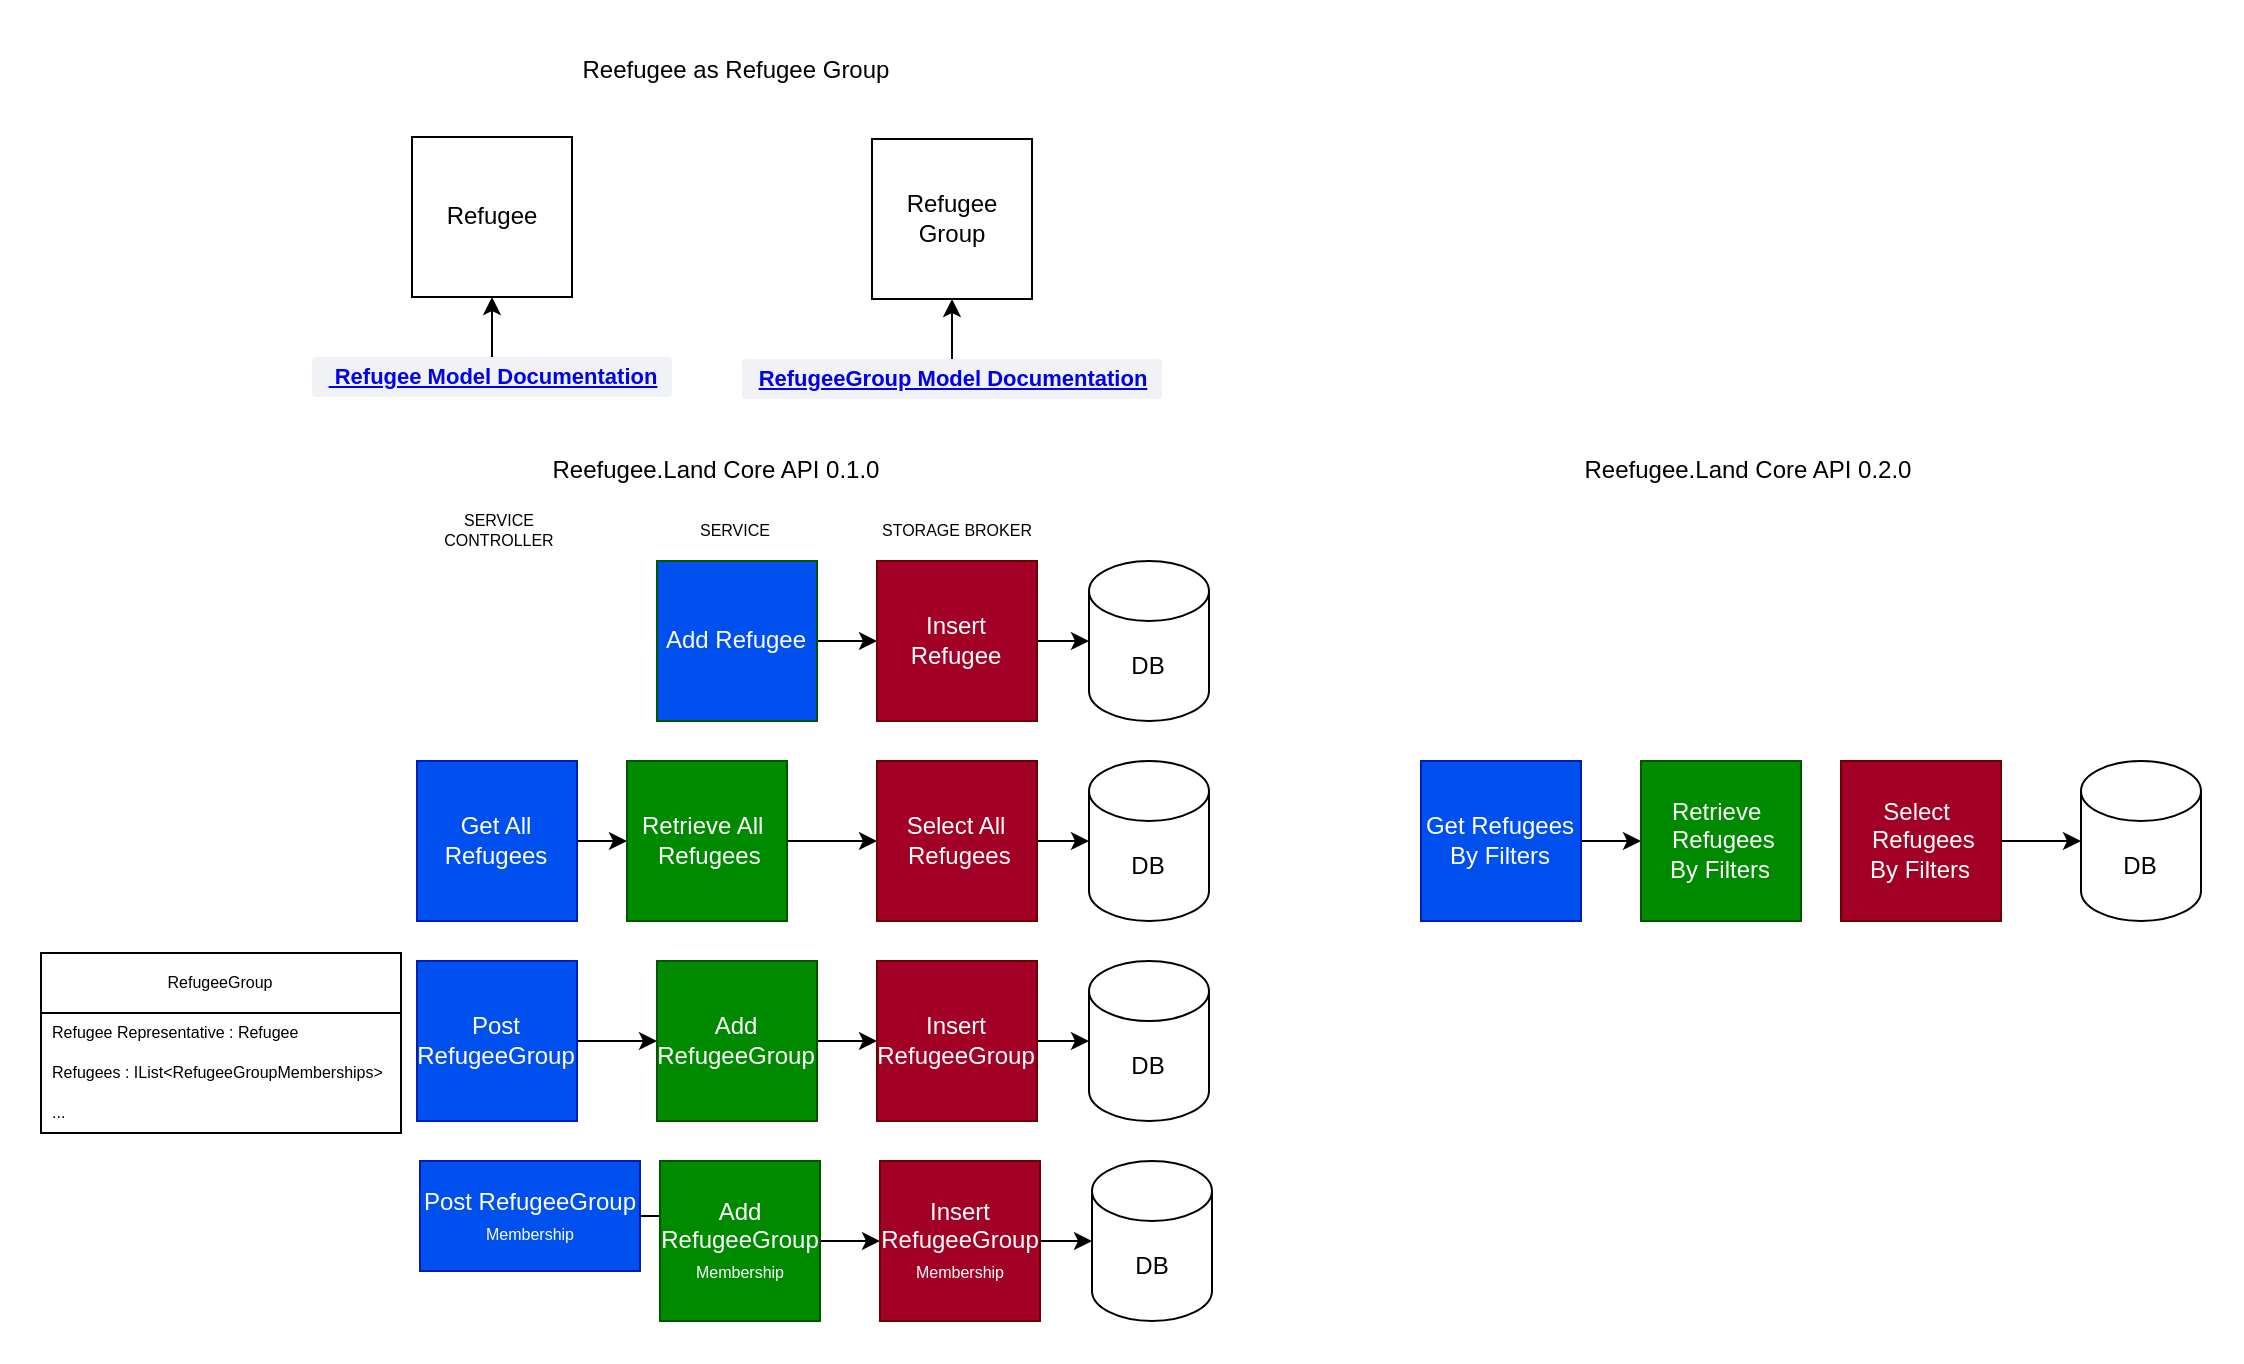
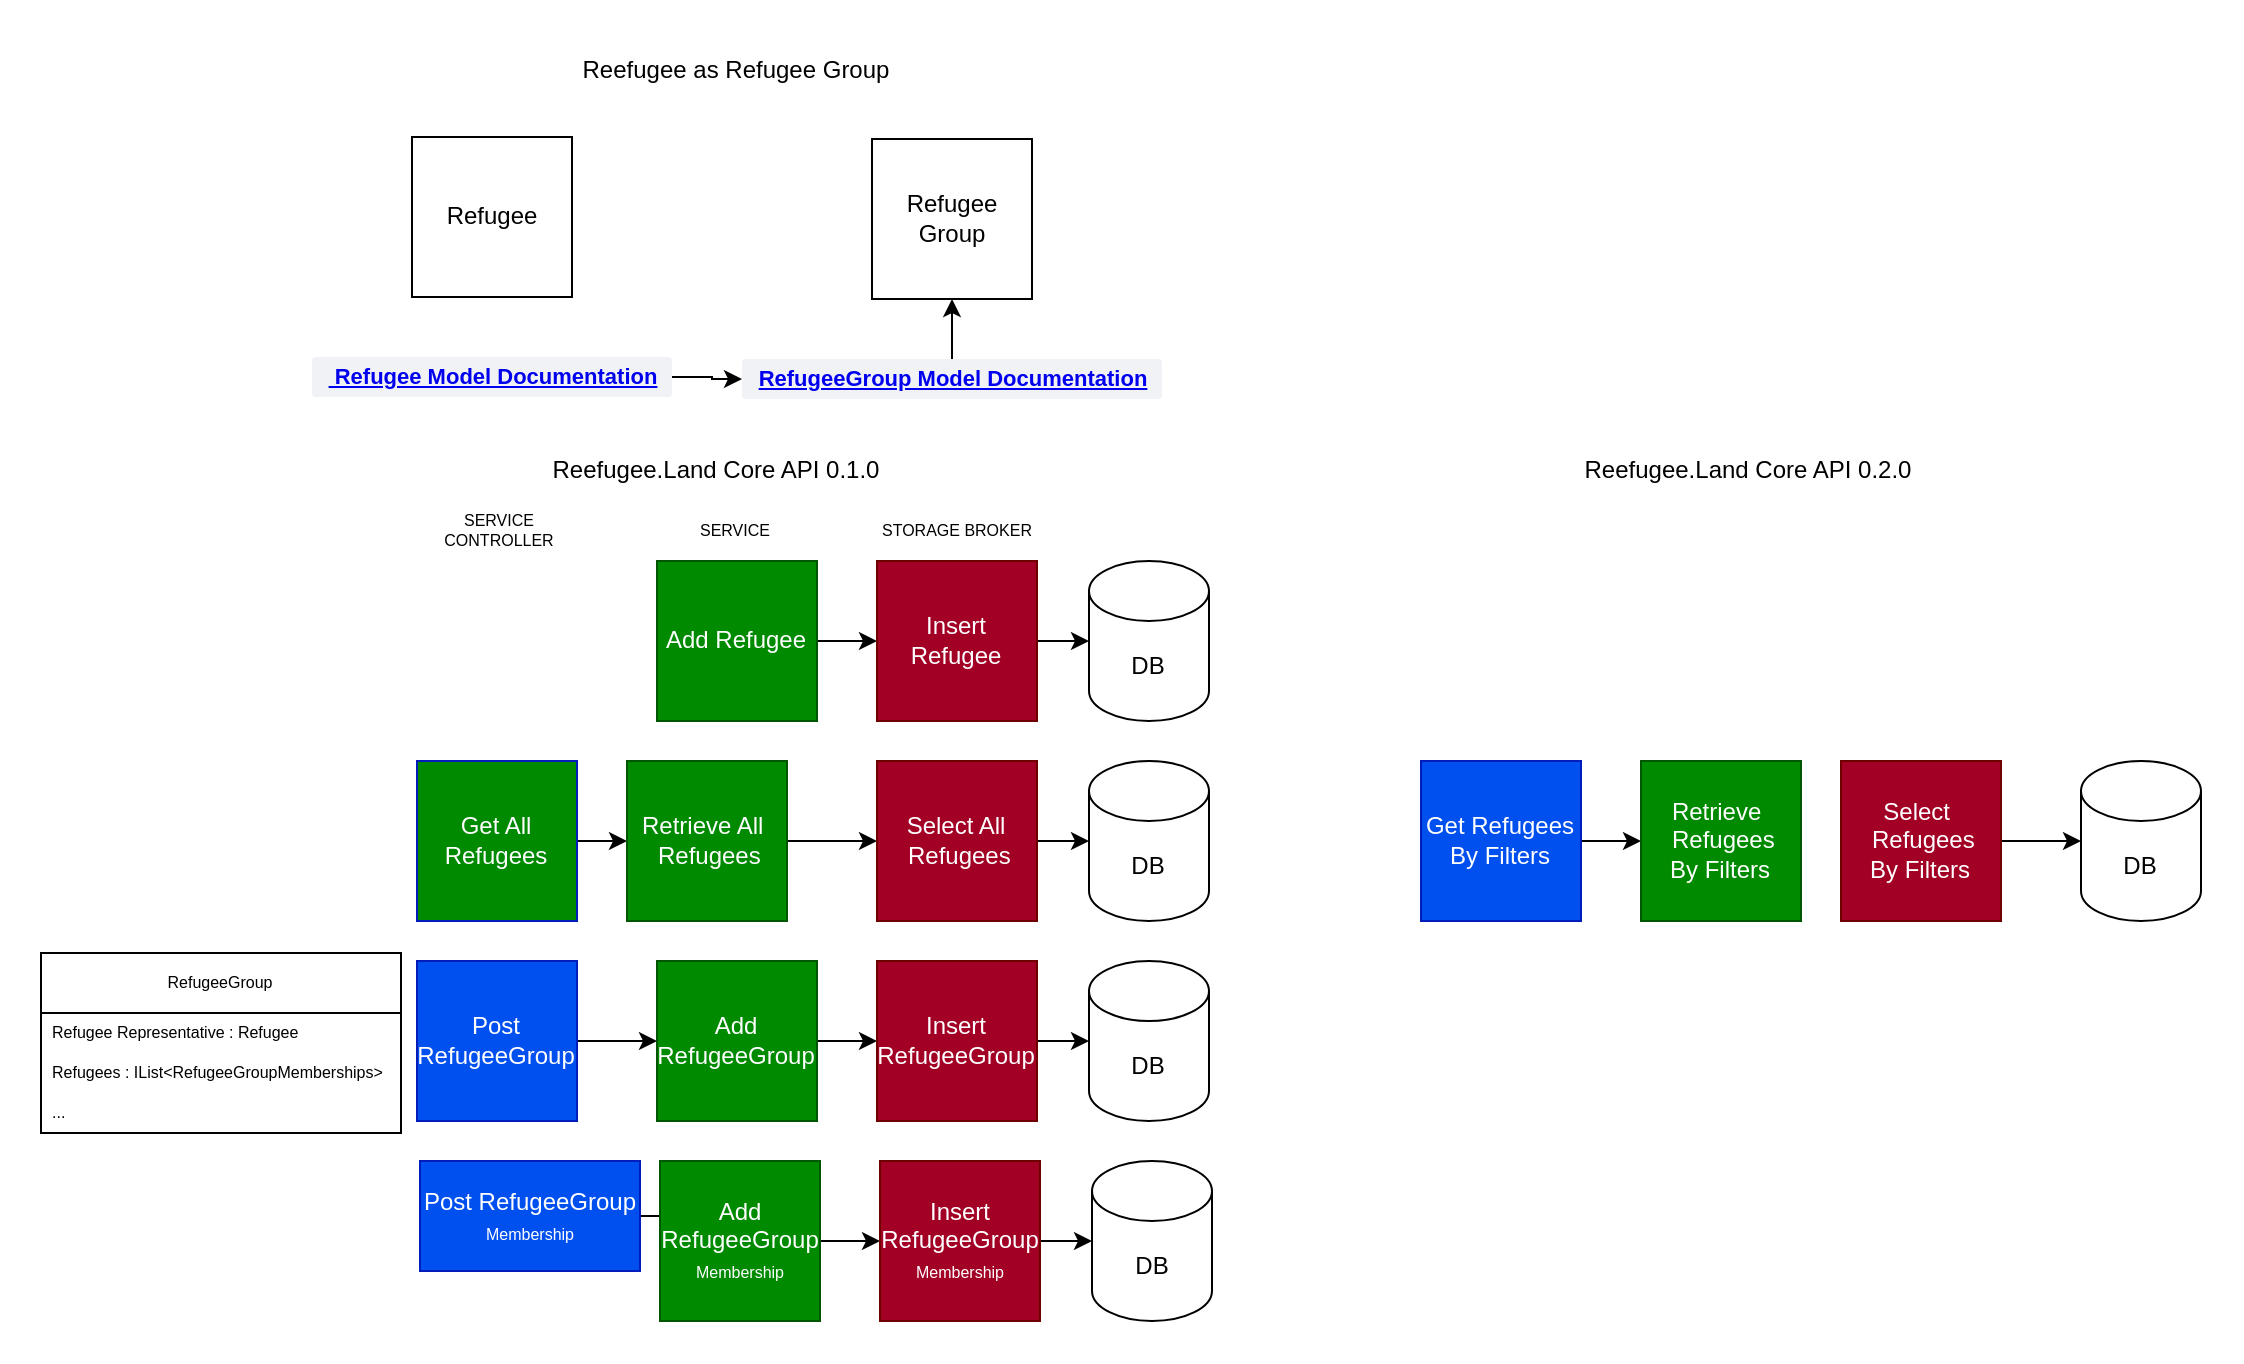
edge "Refugee Model Documentation" -> "Refugee": now "Refugee Model Documentation" -> "RefugeeGroup Model Documentation"
node "Add Refugee": fillcolor #0050ef -> #008a00
node "Get All Refugees": fillcolor #0050ef -> #008a00
